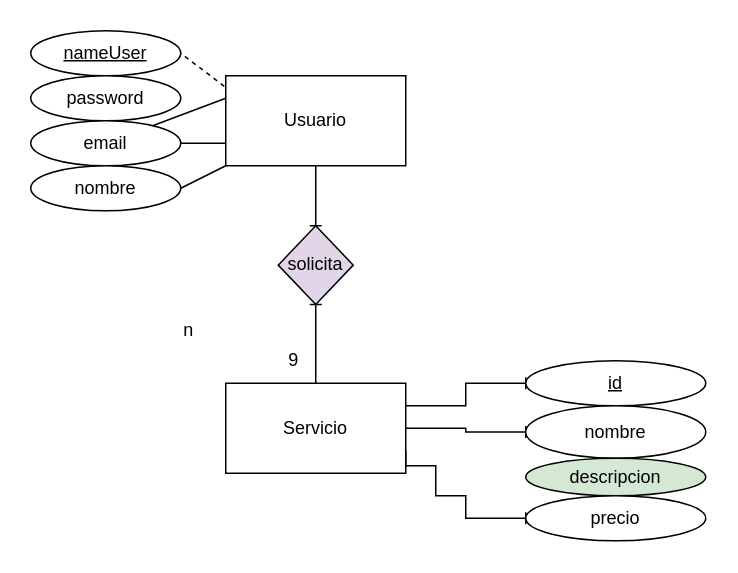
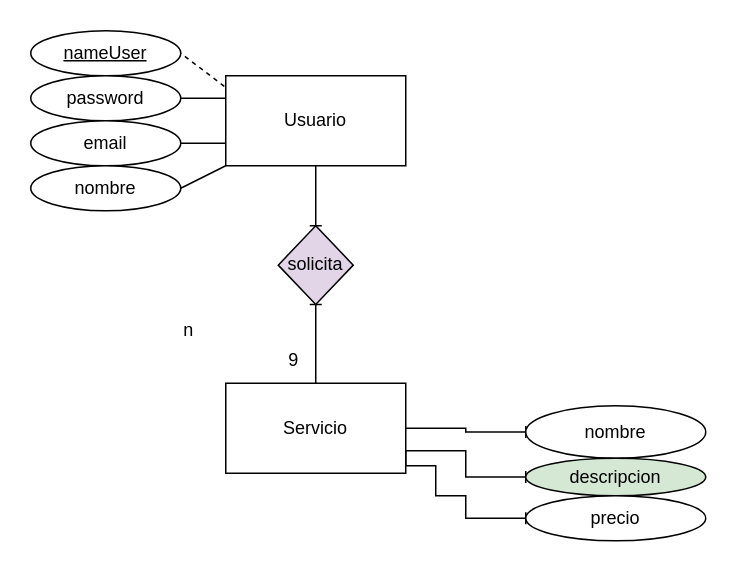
edge "Usuario" -- "email": now "Usuario" -- "password"
node "id": removed
edge "Servicio" -> "id": removed
edge "Servicio" -> "descripcion": added
